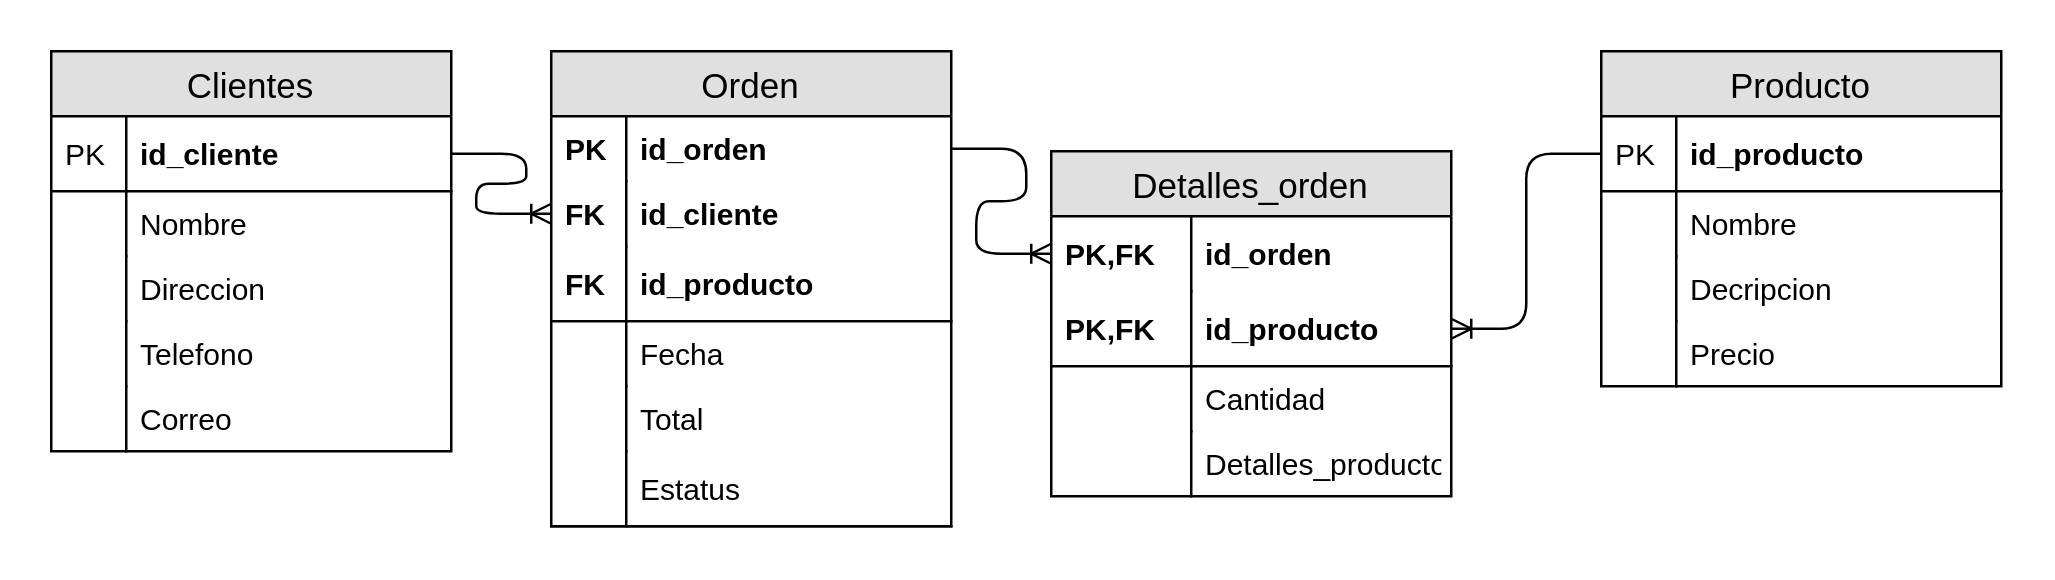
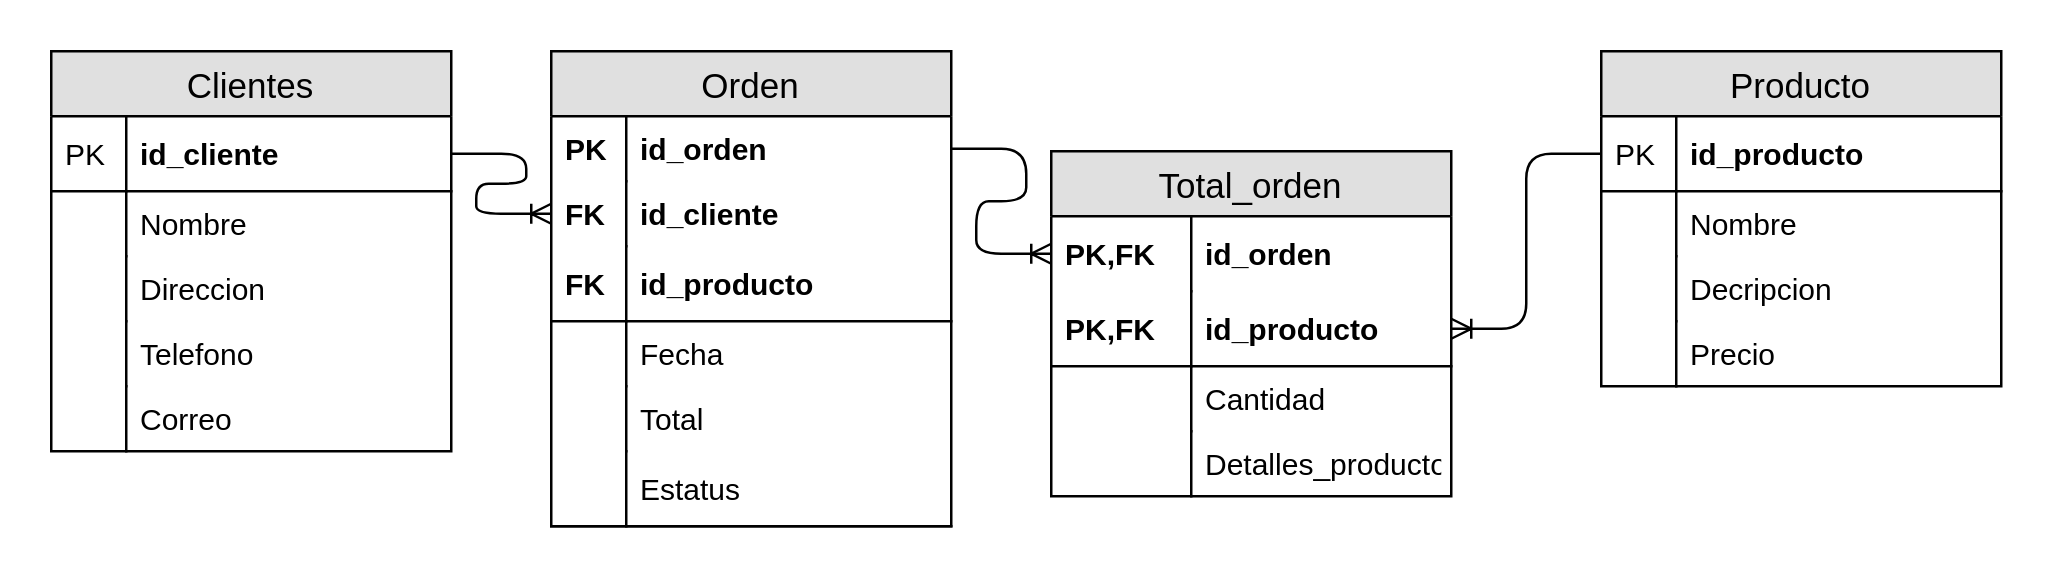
node "Detalles_orden": label "Detalles_orden" -> "Total_orden"
